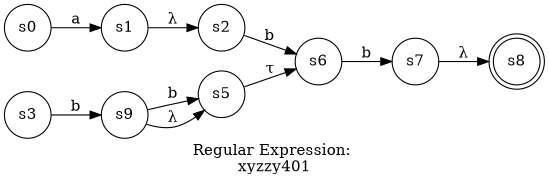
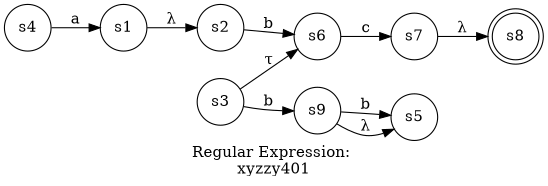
node "s0": label "s0" -> "s4"
edge "s6" -> "s7": label "b" -> "c"
edge "s5" -> "s6": now "s3" -> "s6"
